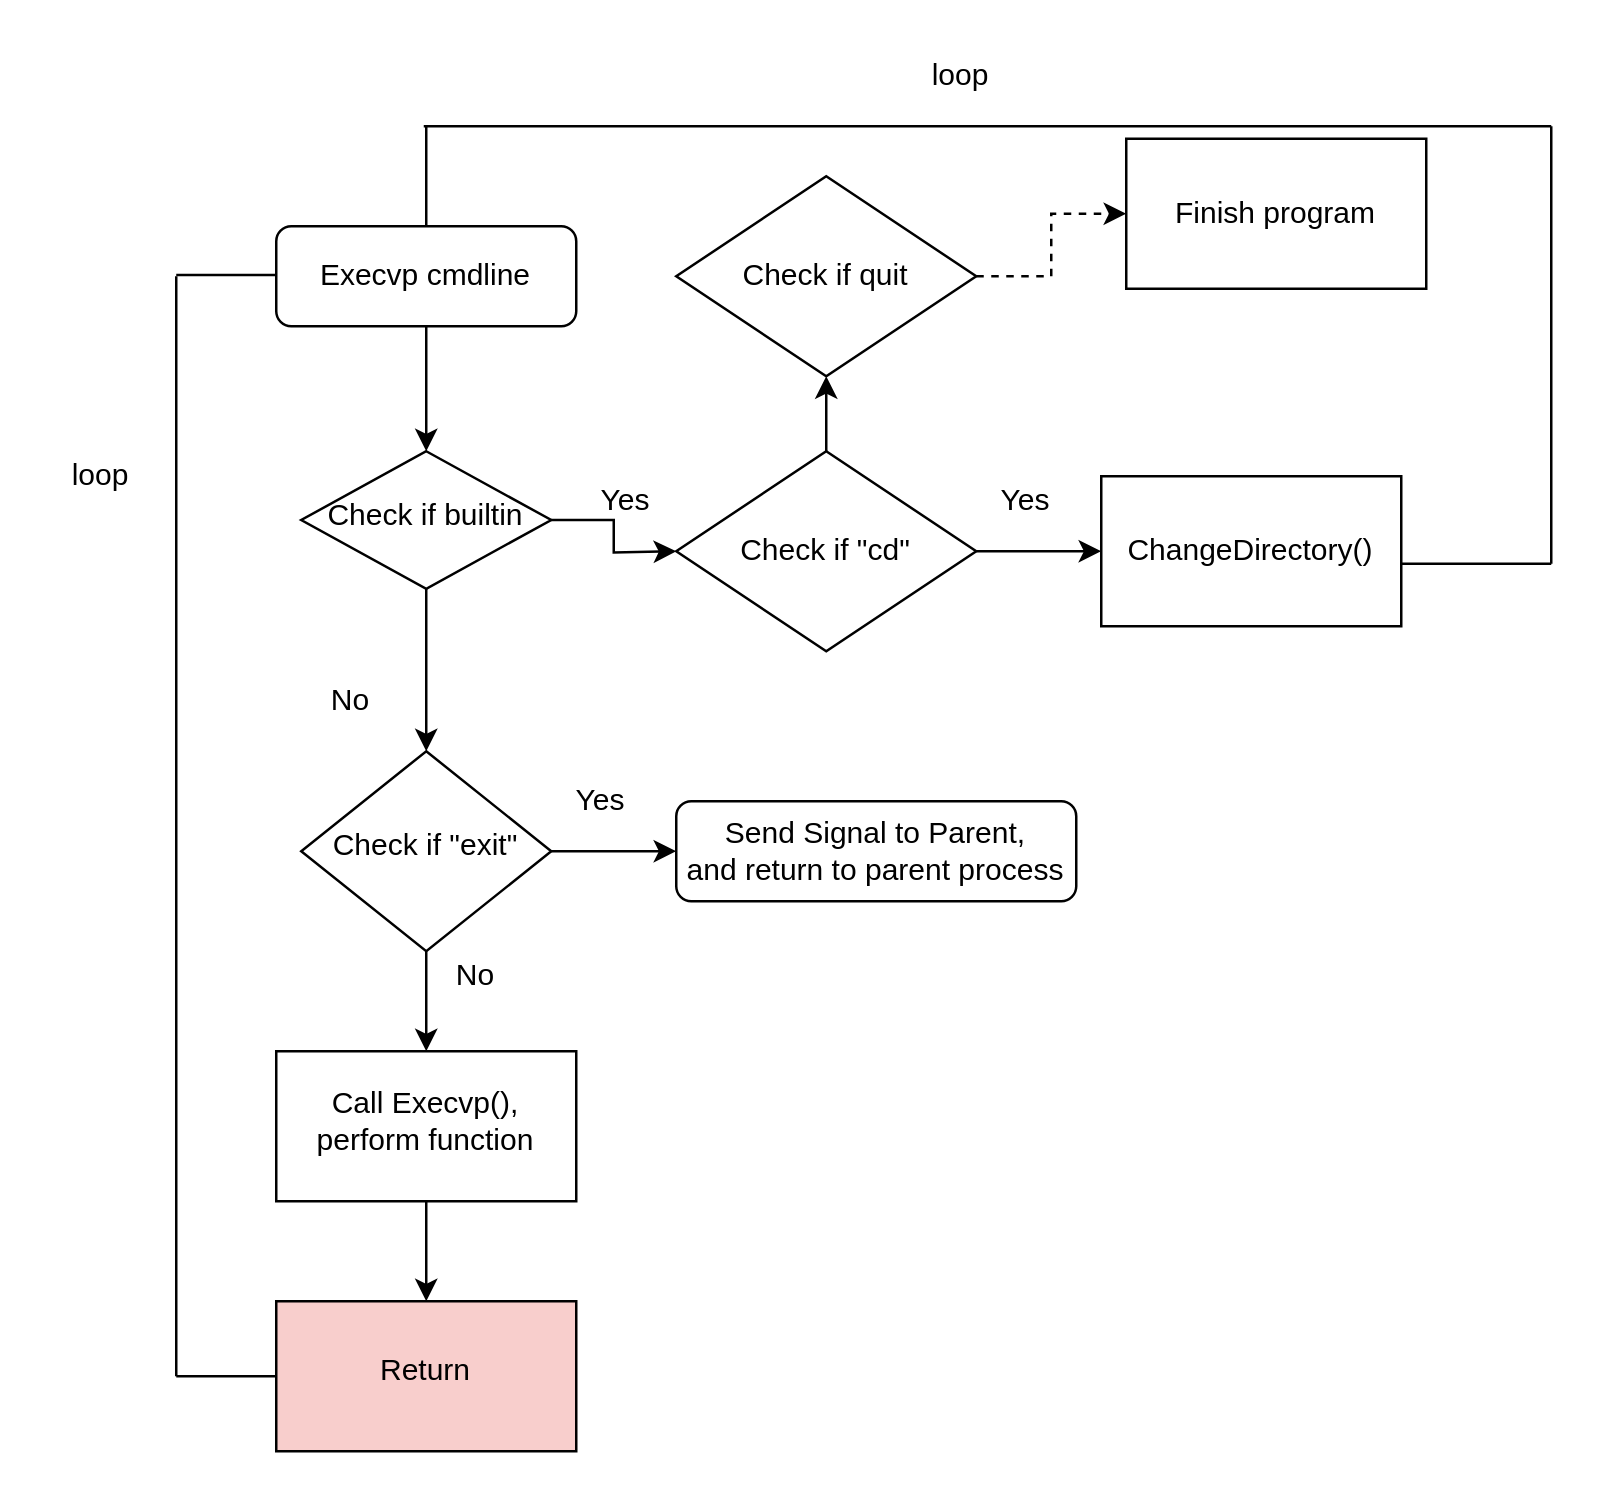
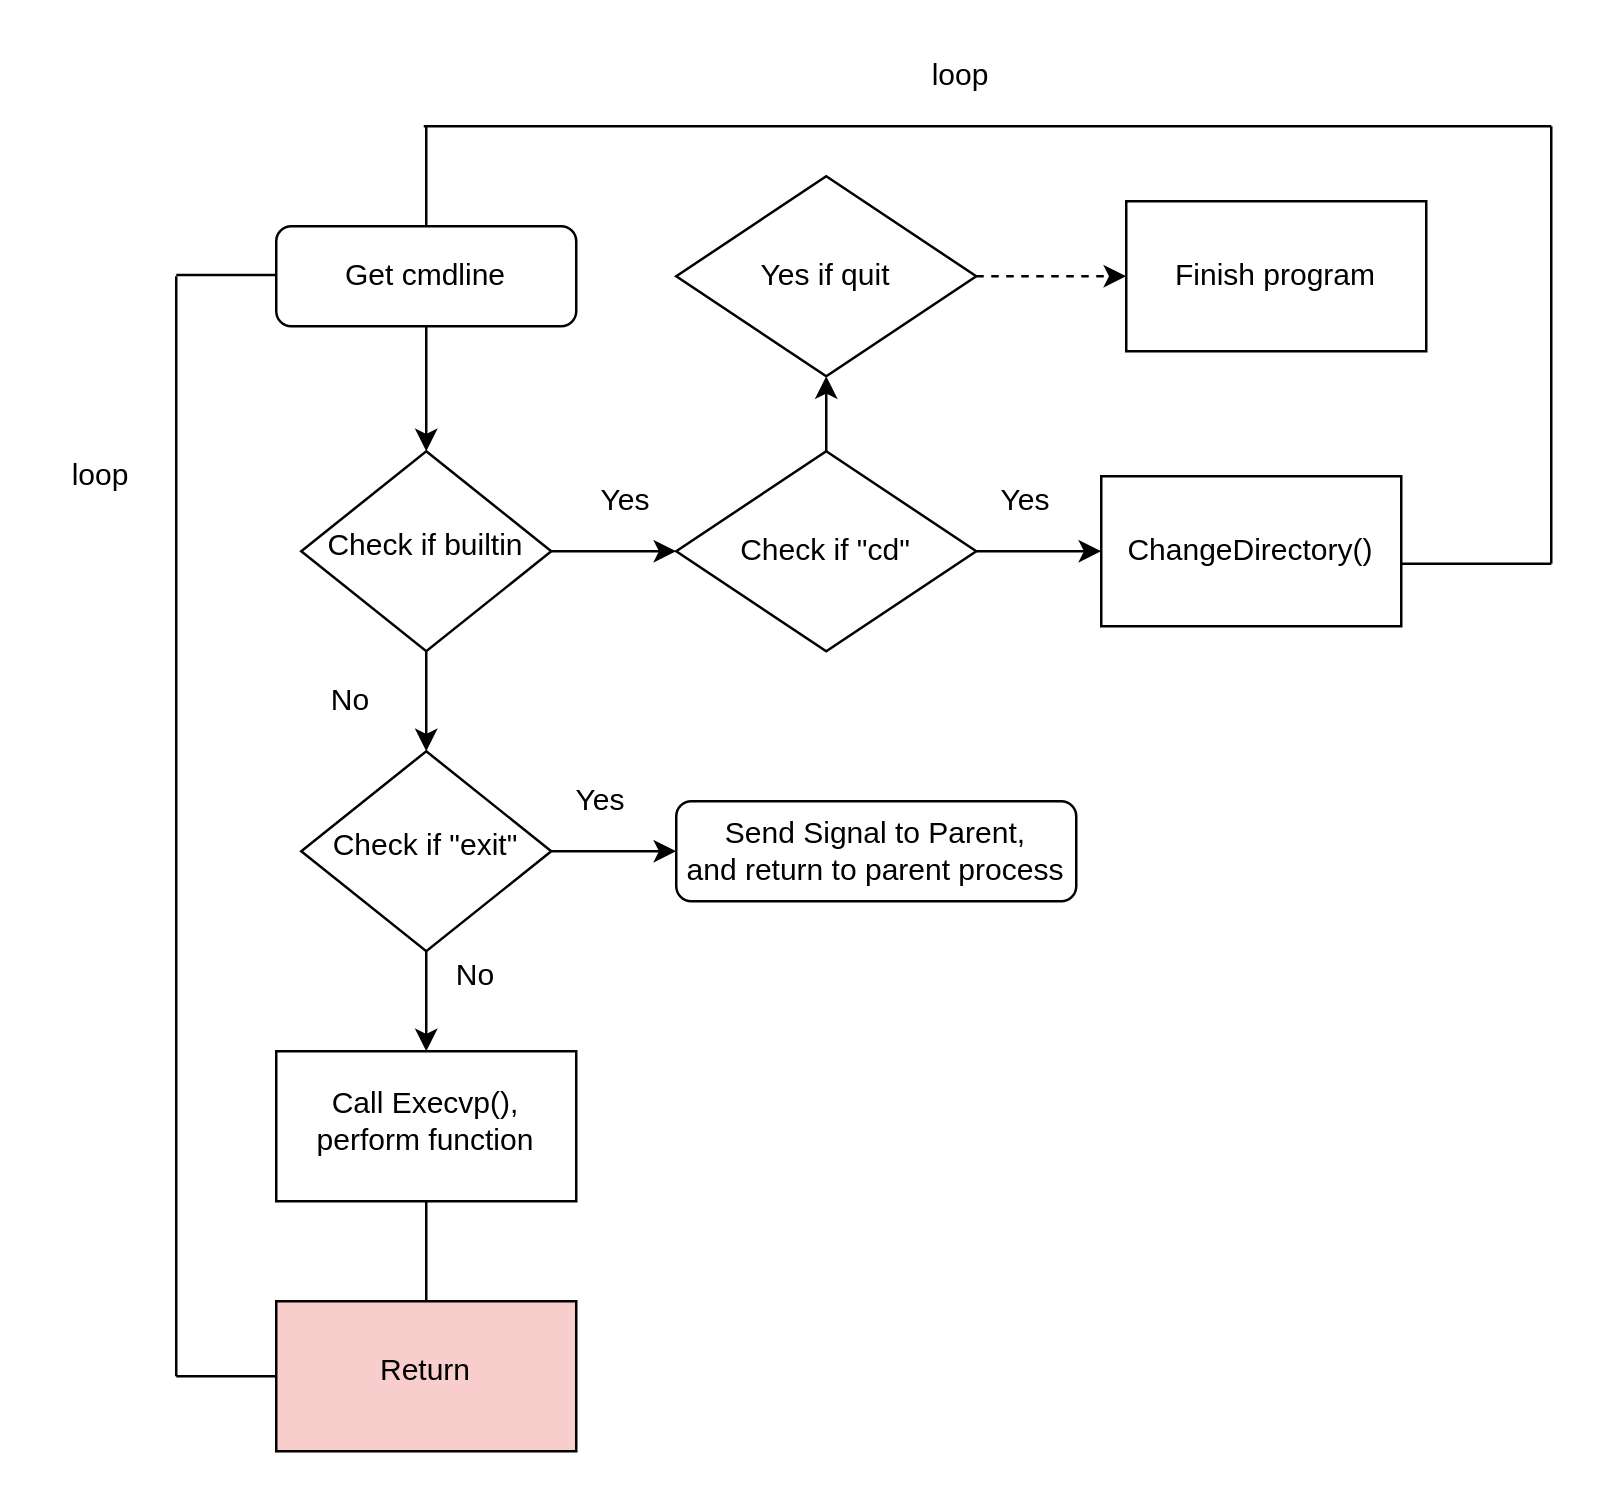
node "Finish program": moved (1276, 214) -> (1276, 276)
node "Execvp cmdline": label "Execvp cmdline" -> "Get cmdline"
node "Check if quit": label "Check if quit" -> "Yes if quit"
node "Check if builtin": size 250x138 -> 250x200
edge "Call Execvp(), perform function" -> "Return": arrowhead classic -> none
